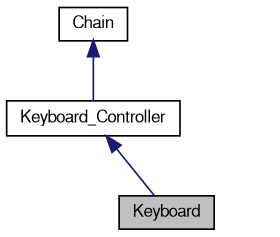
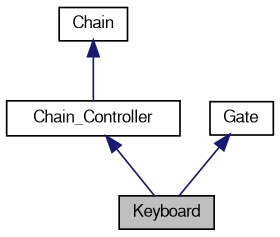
node "Keyboard_Controller": label "Keyboard_Controller" -> "Chain_Controller"
node "Gate": added
